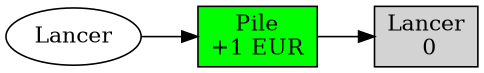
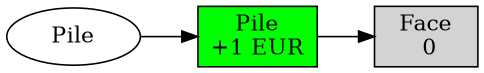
node "Lancer": label "Lancer" -> "Pile"
node "Lancer 0": label "Lancer 0" -> "Face 0"
